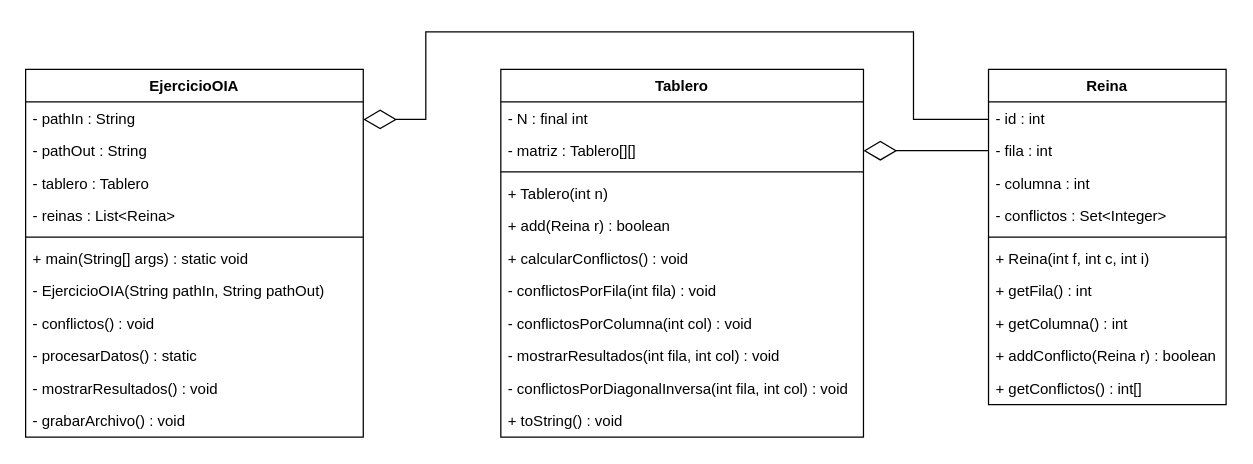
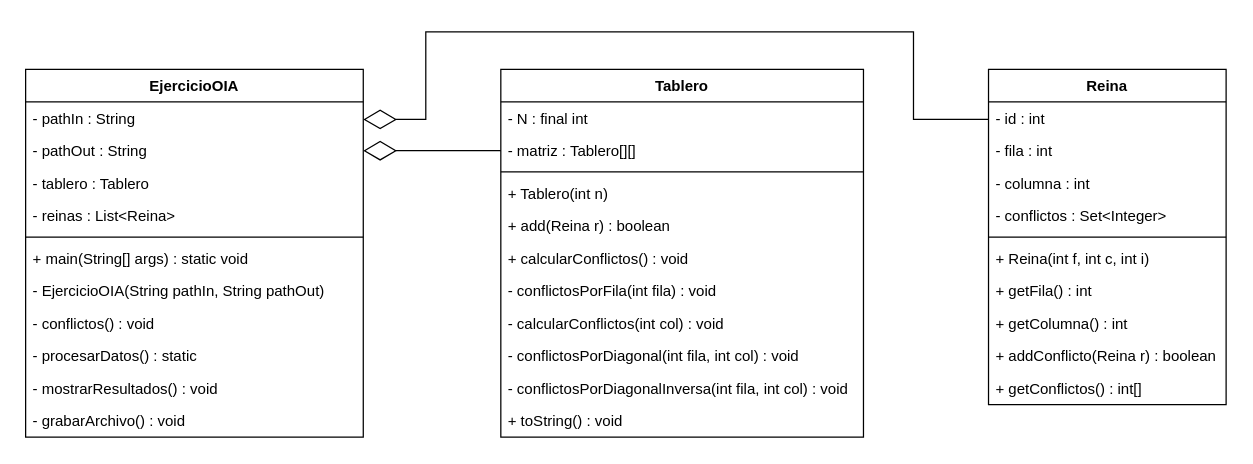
edge "- matriz : Tablero[][]" -> "- pathOut : String": added
edge "- fila : int" -> "- matriz : Tablero[][]": removed
node "- conflictosPorColumna(int col) : void": label "- conflictosPorColumna(int col) : void" -> "- calcularConflictos(int col) : void"
node "- mostrarResultados(int fila, int col) : void": label "- mostrarResultados(int fila, int col) : void" -> "- conflictosPorDiagonal(int fila, int col) : void"
